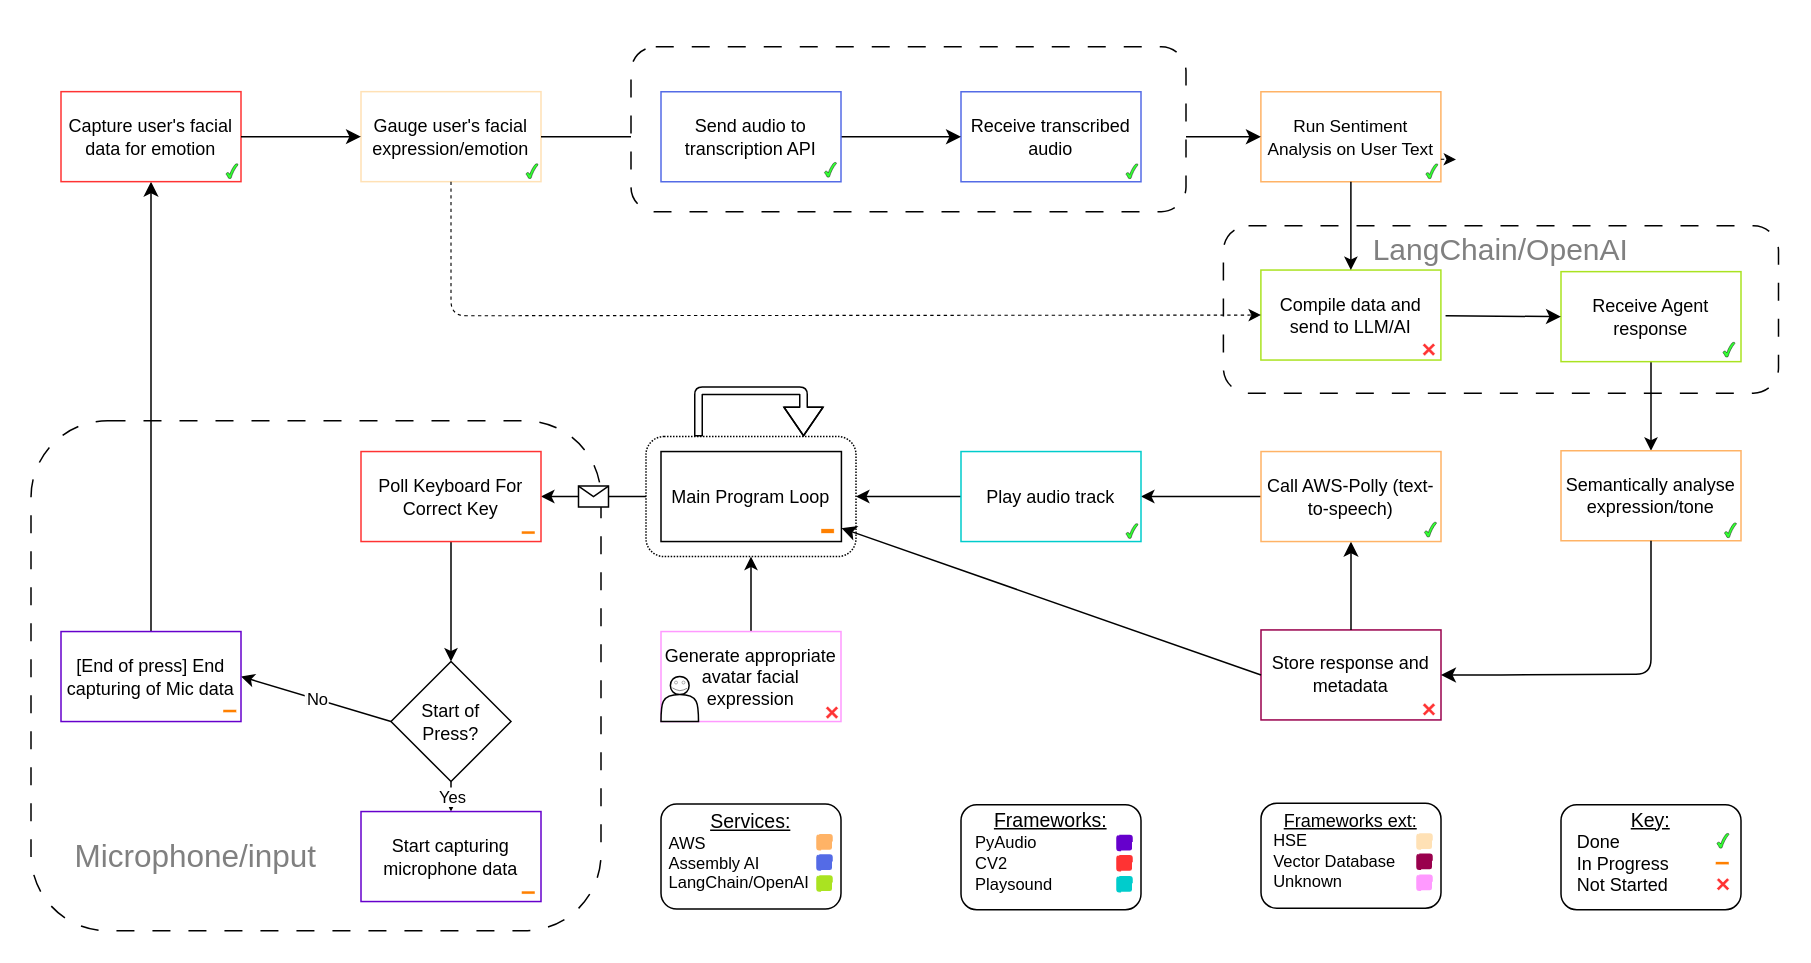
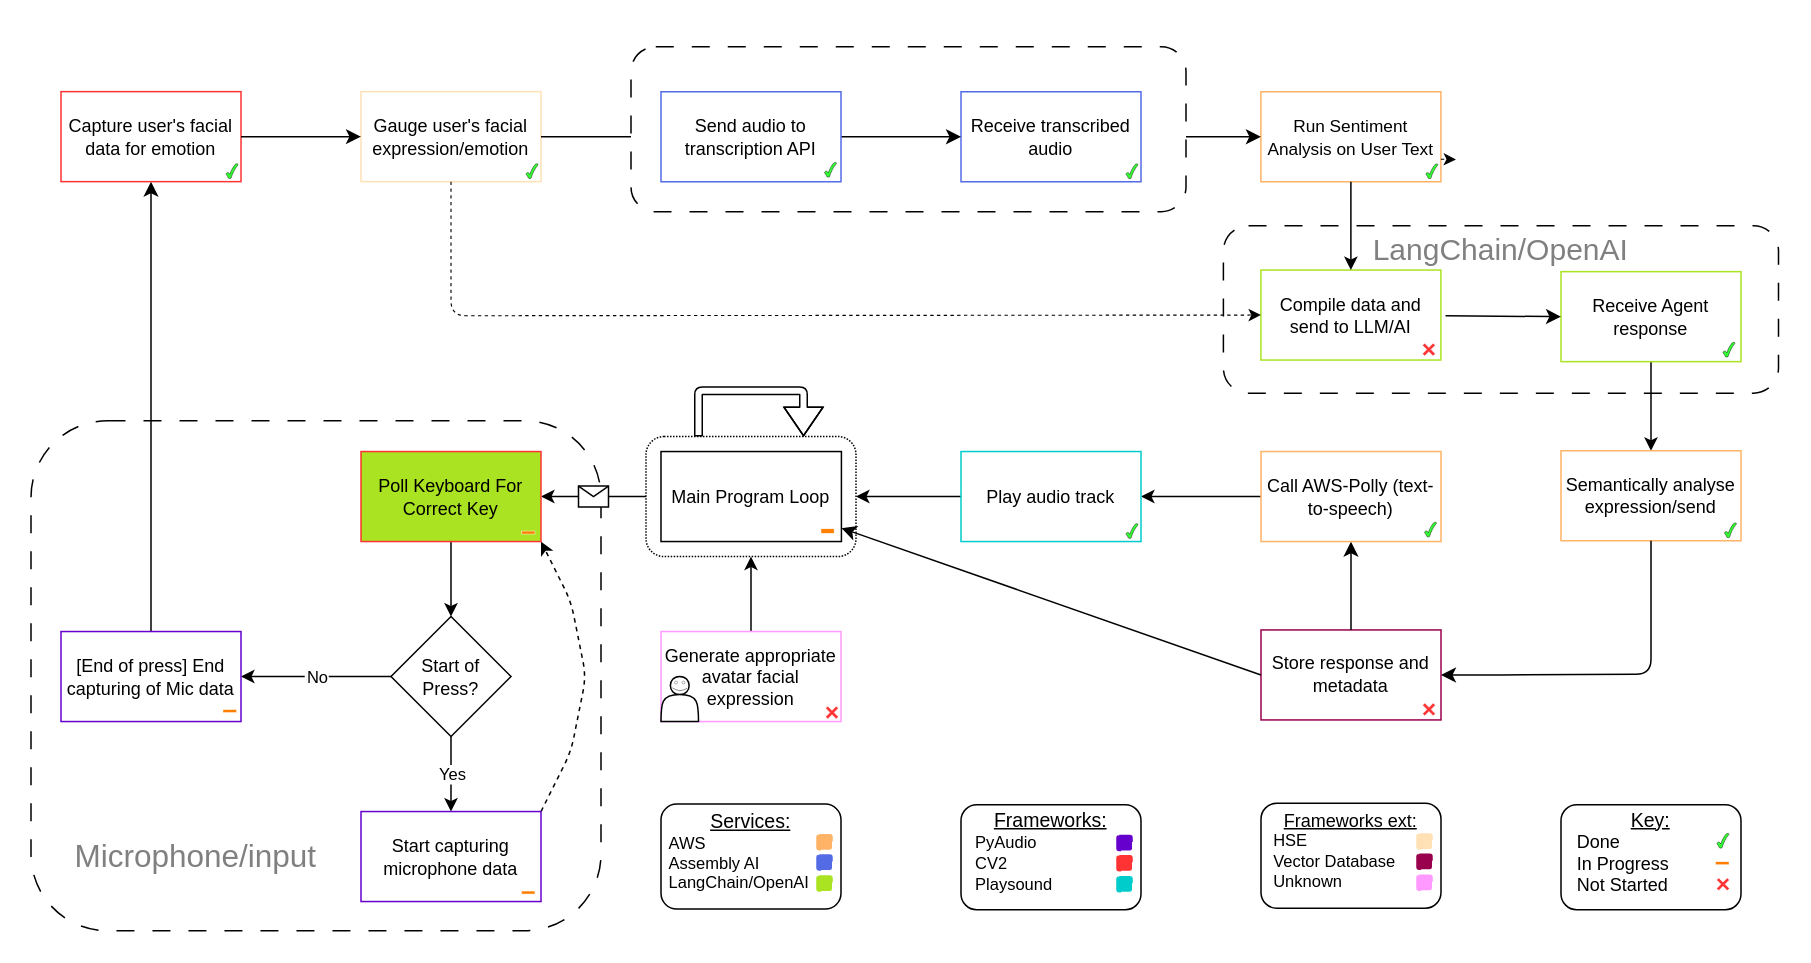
node "Semantically analyse expression/tone": label "Semantically analyse expression/tone" -> "Semantically analyse expression/send"
node "Poll Keyboard For Correct Key": fillcolor #ffffff -> #aae321
edge "Start capturing microphone data" -> "Poll Keyboard For Correct Key": added
node "Start of Press?": moved (451, 722) -> (451, 677)
